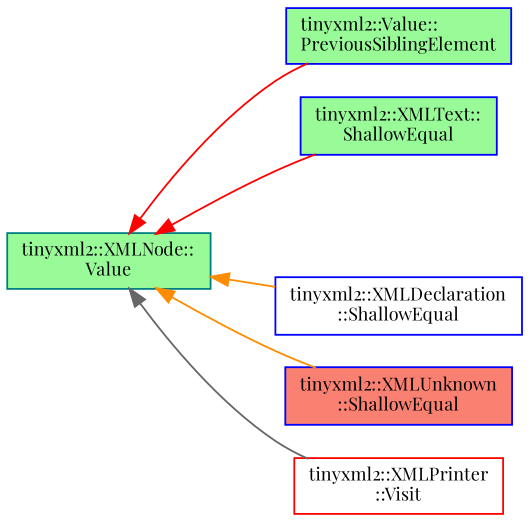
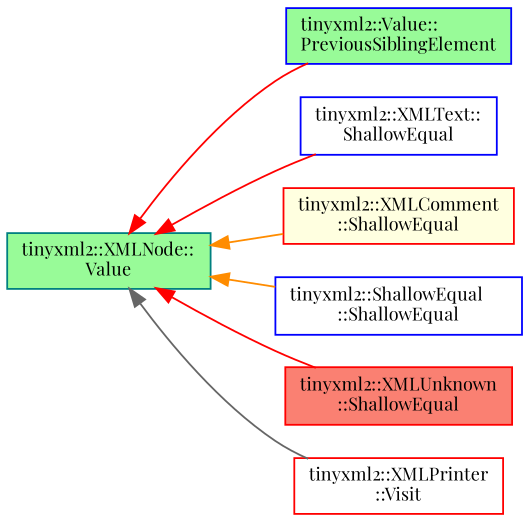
node "tinyxml2::XMLText:: ShallowEqual": fillcolor palegreen -> white
node "tinyxml2::XMLComment ::ShallowEqual": added
node "tinyxml2::XMLDeclaration ::ShallowEqual": label "tinyxml2::XMLDeclaration ::ShallowEqual" -> "tinyxml2::ShallowEqual ::ShallowEqual"
edge "tinyxml2::XMLUnknown ::ShallowEqual" -> "tinyxml2::XMLNode:: Value": color darkorange -> red
node "tinyxml2::XMLUnknown ::ShallowEqual": color blue -> red
